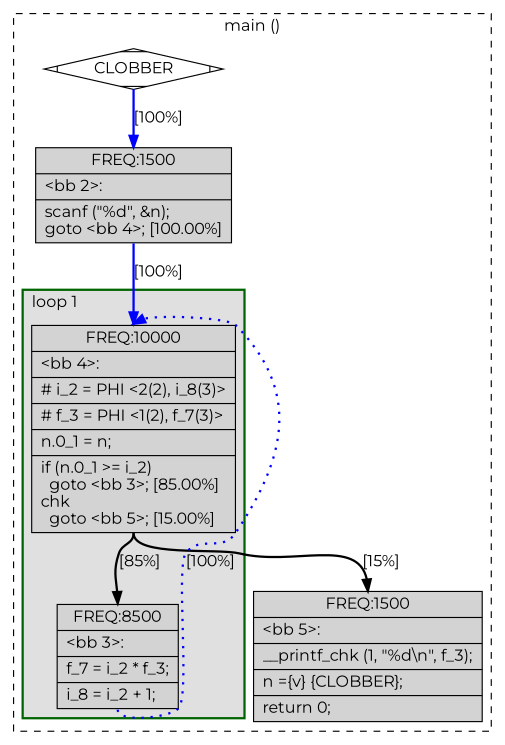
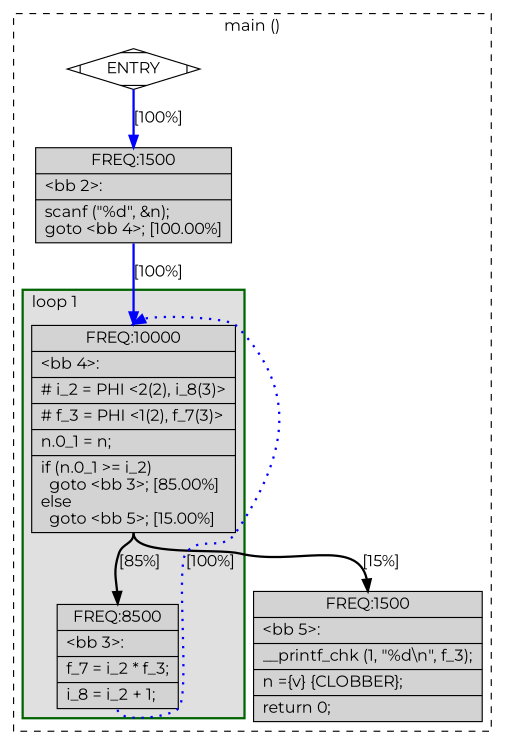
node "CLOBBER": label "CLOBBER" -> "ENTRY"
node "FREQ:10000": text "chk" -> "else"
